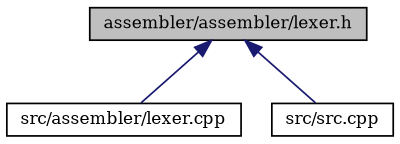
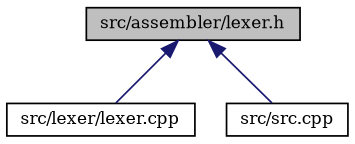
node "assembler/assembler/lexer.h": label "assembler/assembler/lexer.h" -> "src/assembler/lexer.h"
node "src/assembler/lexer.cpp": label "src/assembler/lexer.cpp" -> "src/lexer/lexer.cpp"
